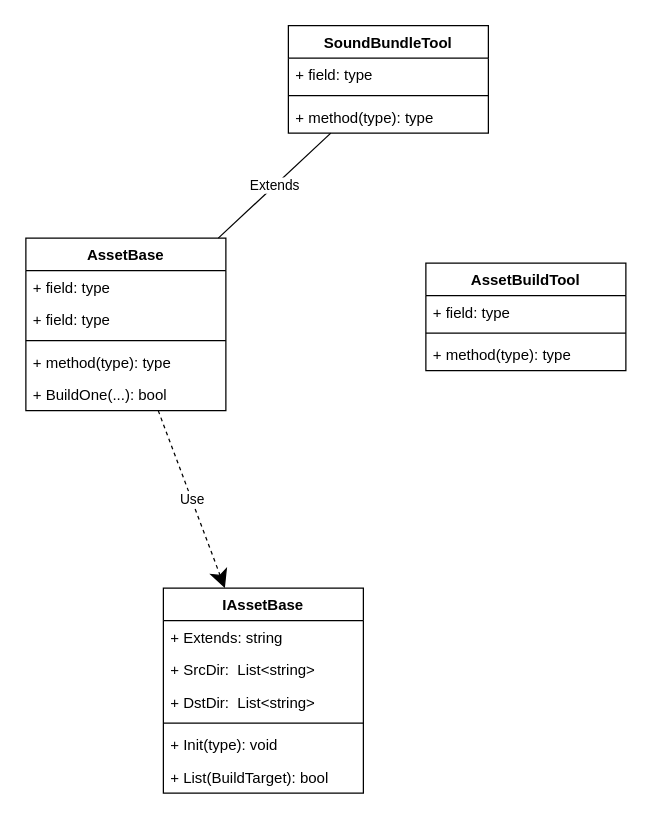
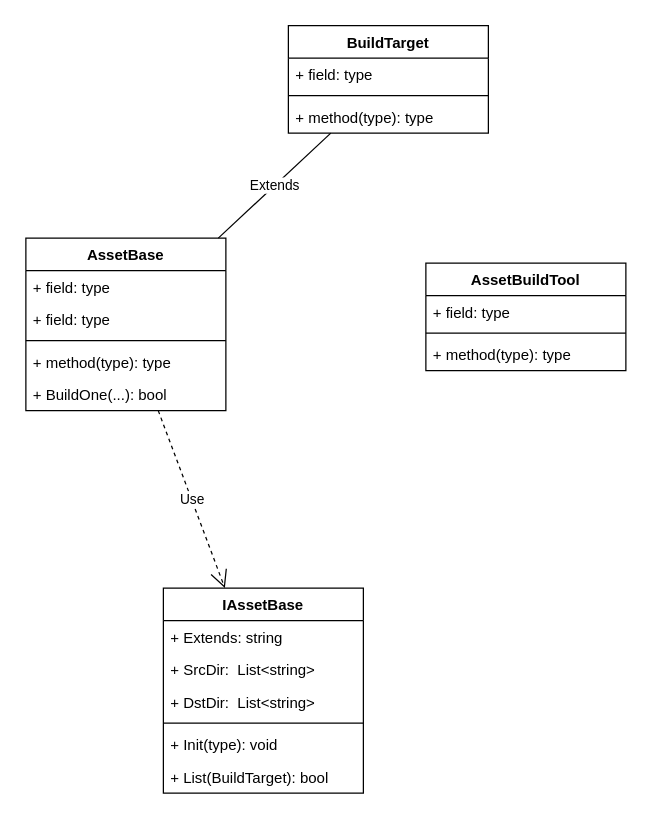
node "SoundBundleTool": label "SoundBundleTool" -> "BuildTarget"
edge "AssetBase" -> "IAssetBase": arrowhead classic -> open
